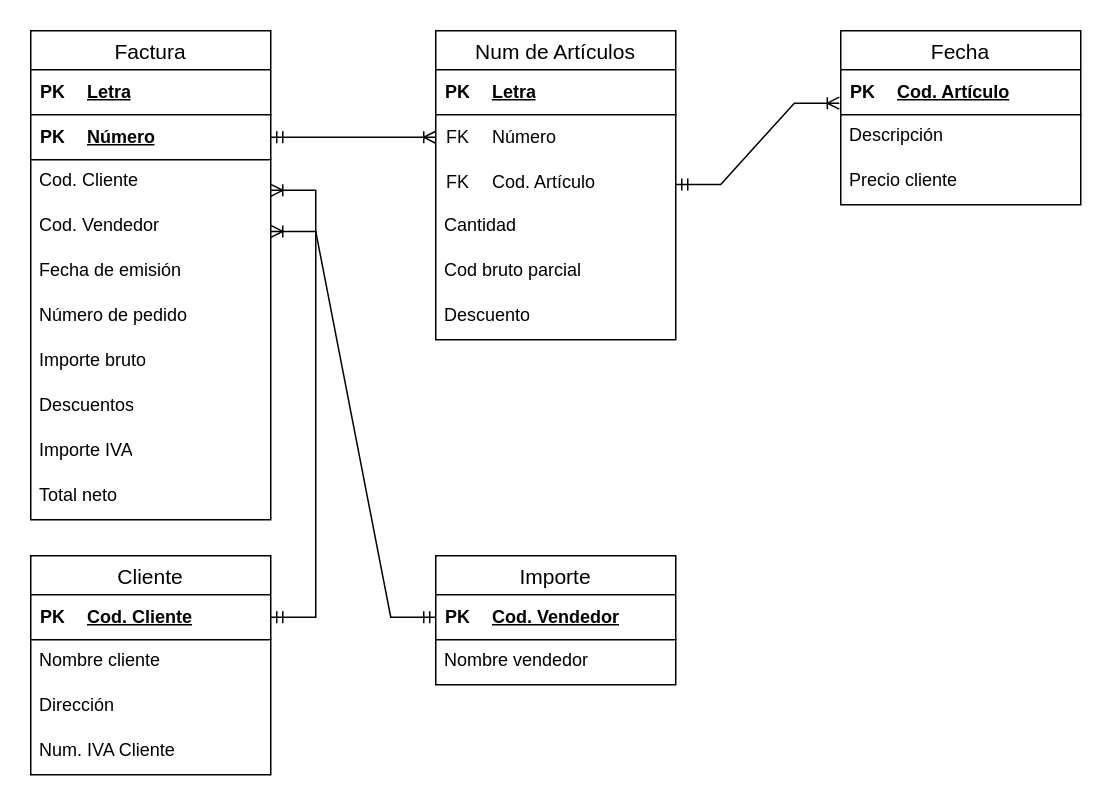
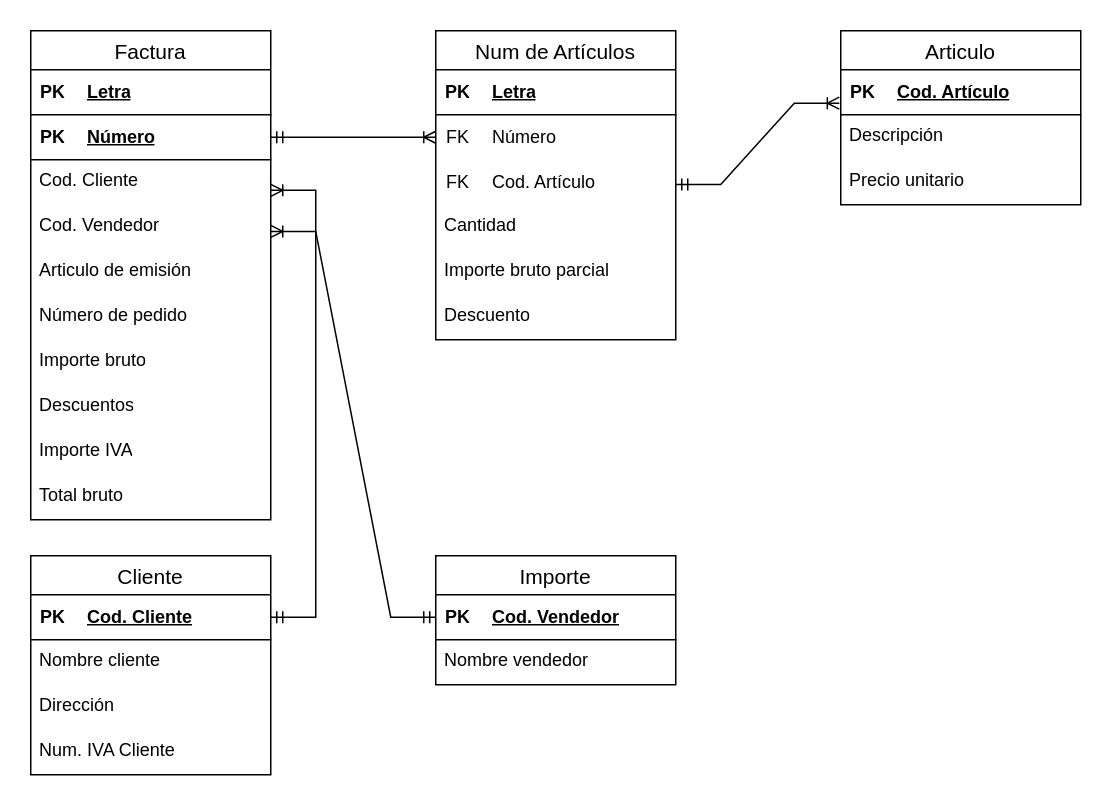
node "Fecha": label "Fecha" -> "Articulo"
node "Precio cliente": label "Precio cliente" -> "Precio unitario"
node "Fecha de emisión": label "Fecha de emisión" -> "Articulo de emisión"
node "Cod bruto parcial": label "Cod bruto parcial" -> "Importe bruto parcial"
node "Total neto": label "Total neto" -> "Total bruto"
